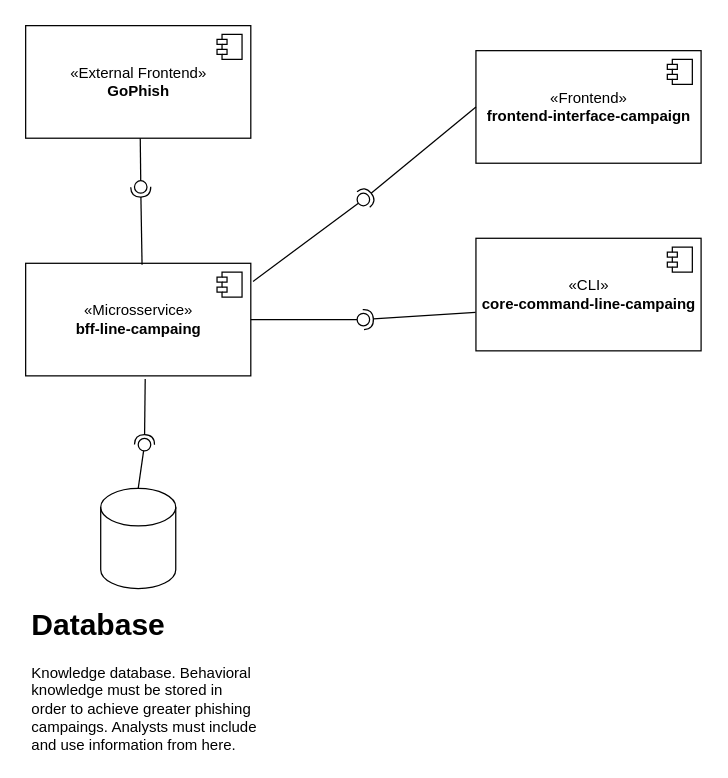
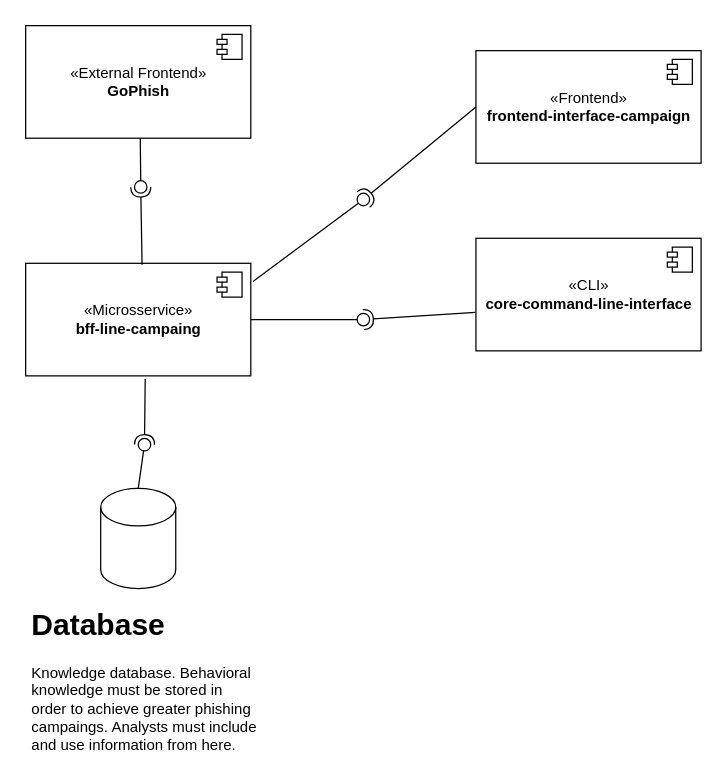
node "«CLI» core-command-line-campaing": label "«CLI» core-command-line-campaing" -> "«CLI» core-command-line-interface"
